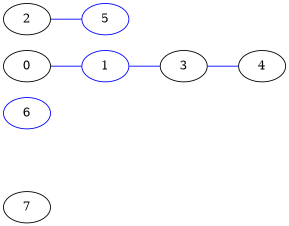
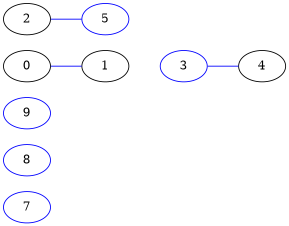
node "1": color blue -> black
edge "1" -- "3": removed
node "3": color black -> blue
node "6": label "6" -> "9"
node "8": added
node "7": color black -> blue
